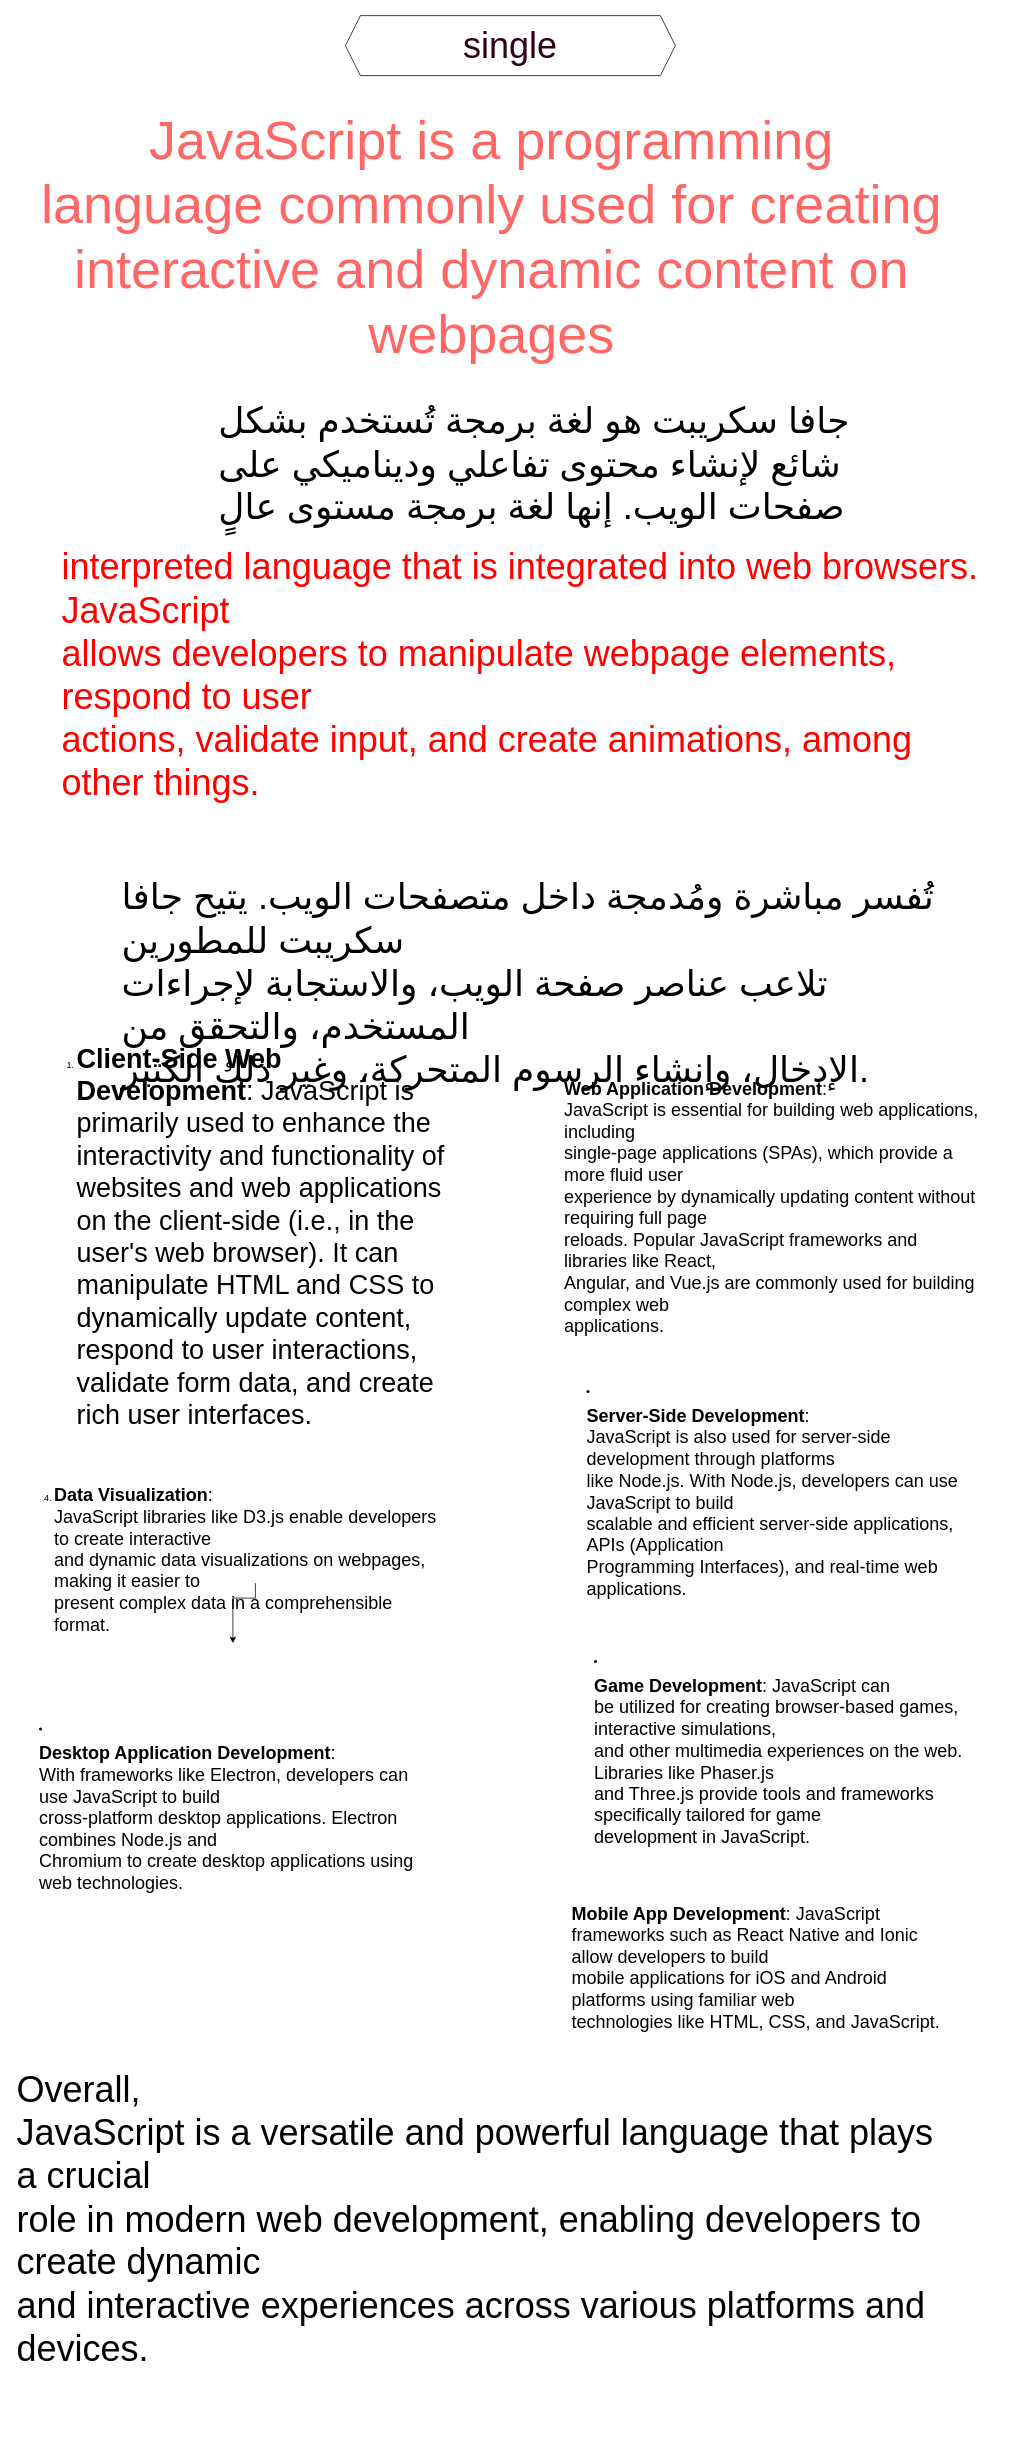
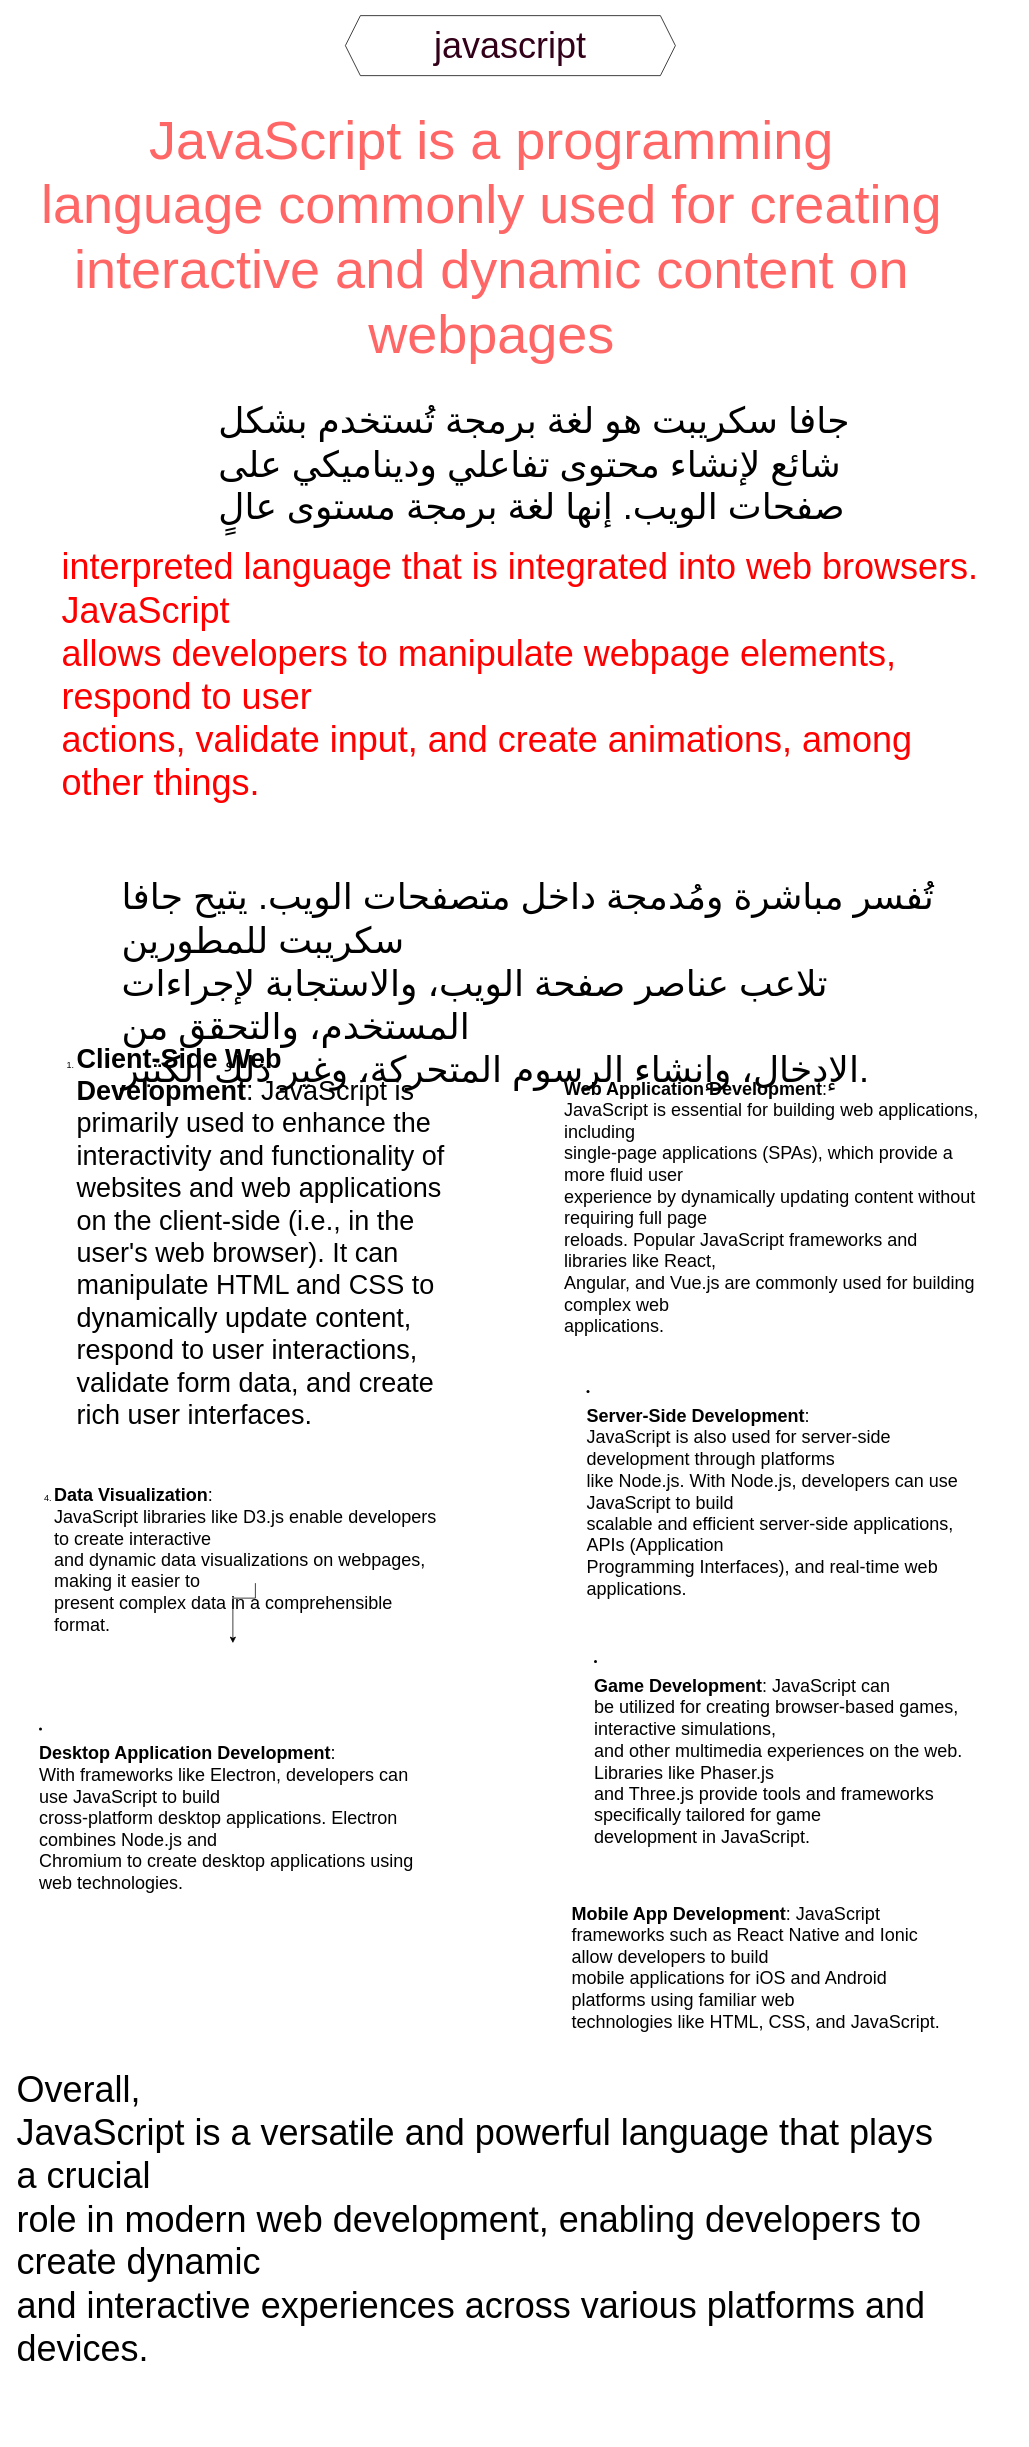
node "single": label "single" -> "javascript"
